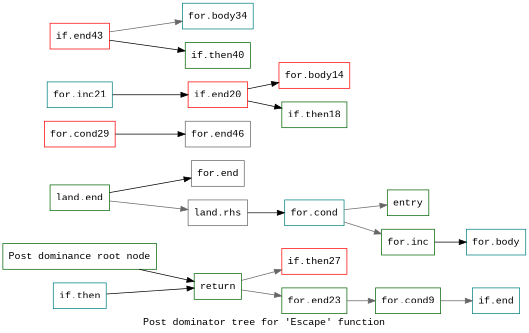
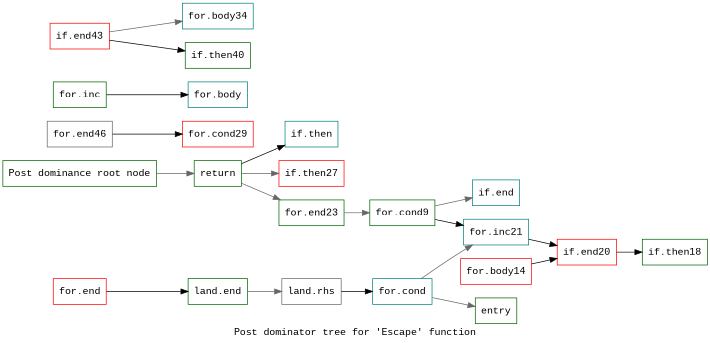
edge "if.end20" -> "for.body14": reversed
edge "for.cond29" -> "for.end46": reversed
node "for.end": color gray40 -> red
edge "land.end" -> "for.end": reversed
edge "for.cond9" -> "for.inc21": added
edge "for.cond" -> "for.inc": now "for.cond" -> "for.inc21"
edge "Post dominance root node" -> "return": color black -> gray40
edge "if.then" -> "return": reversed
